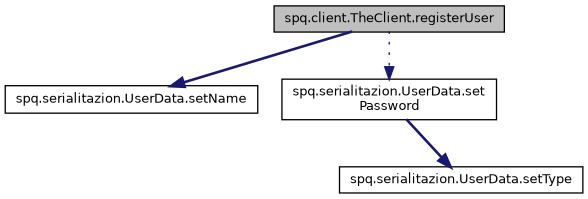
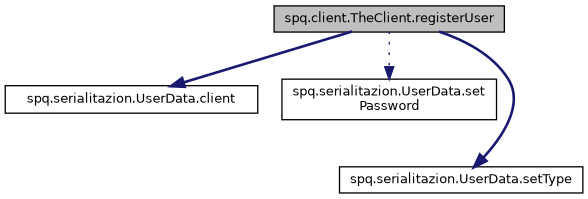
node "spq.serialitazion.UserData.setName": label "spq.serialitazion.UserData.setName" -> "spq.serialitazion.UserData.client"
edge "spq.serialitazion.UserData.set Password" -> "spq.serialitazion.UserData.setType": now "spq.client.TheClient.registerUser" -> "spq.serialitazion.UserData.setType"
